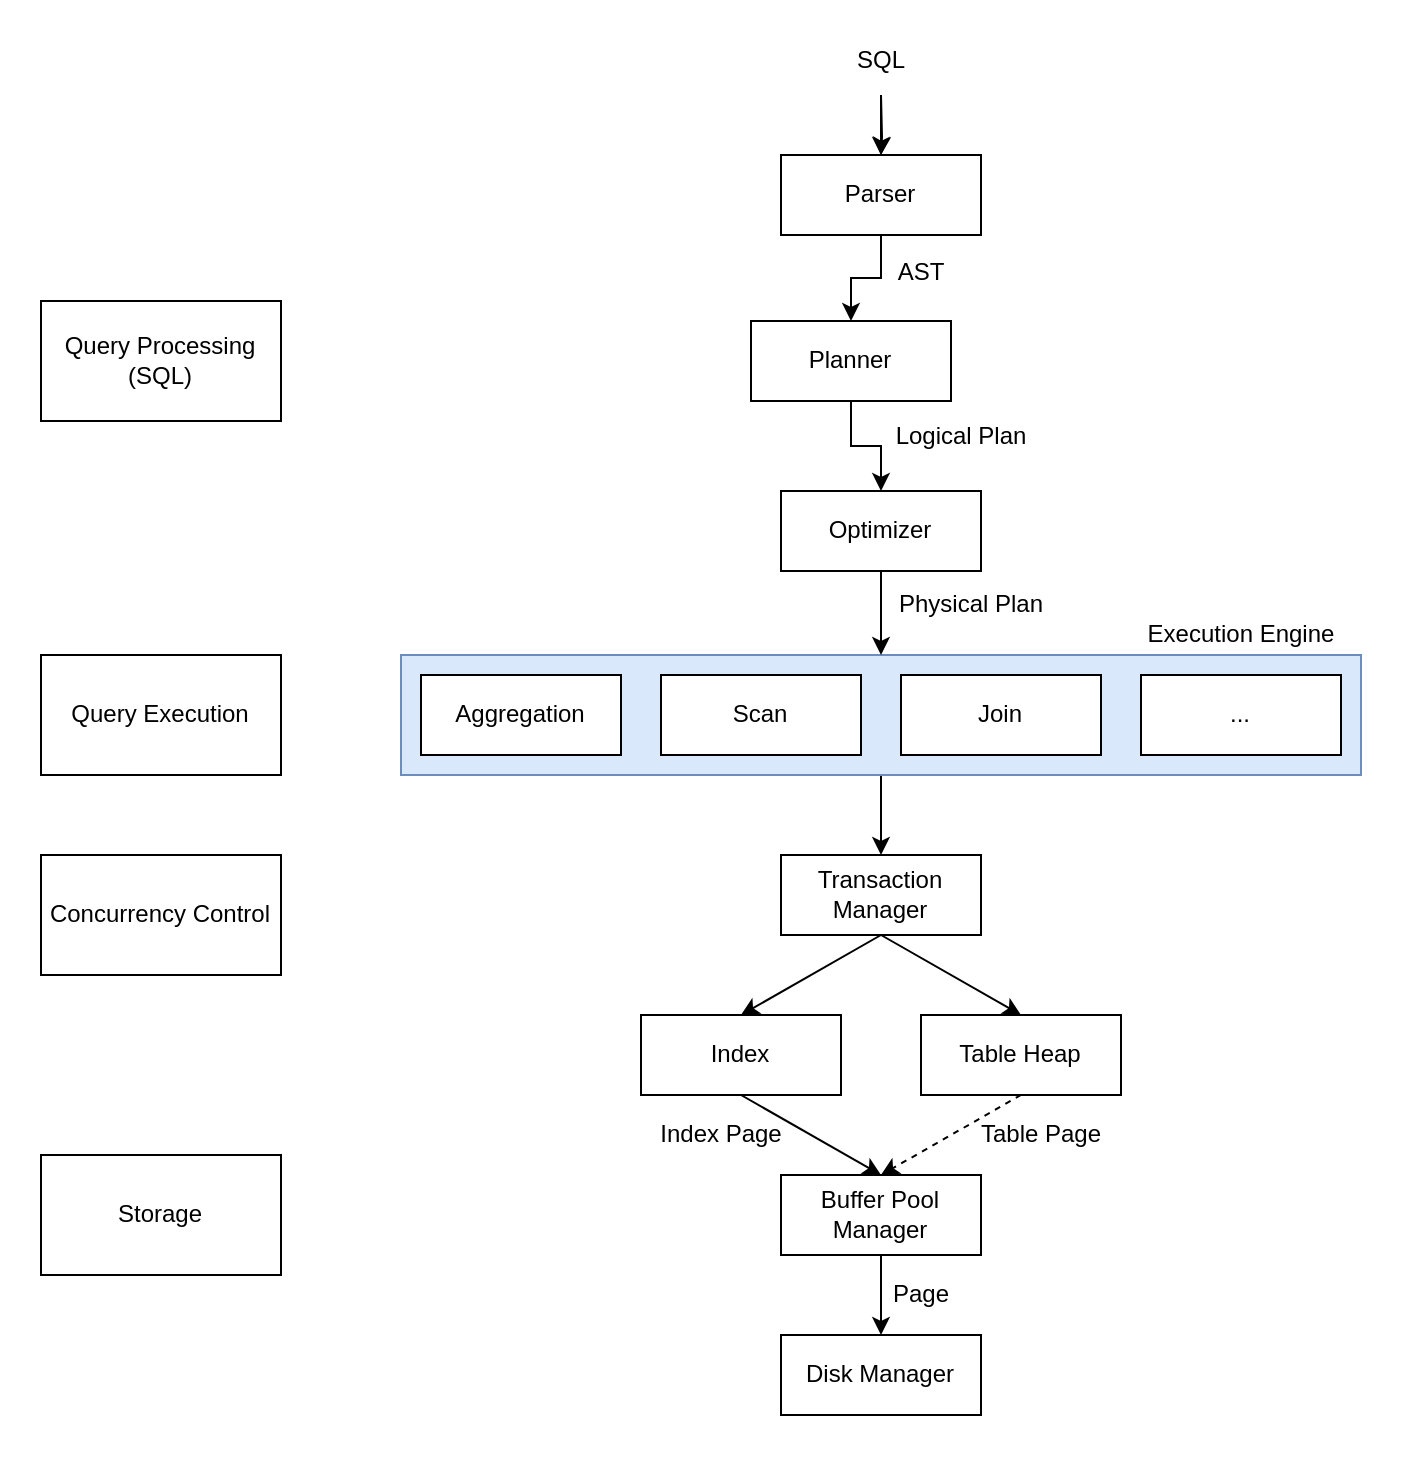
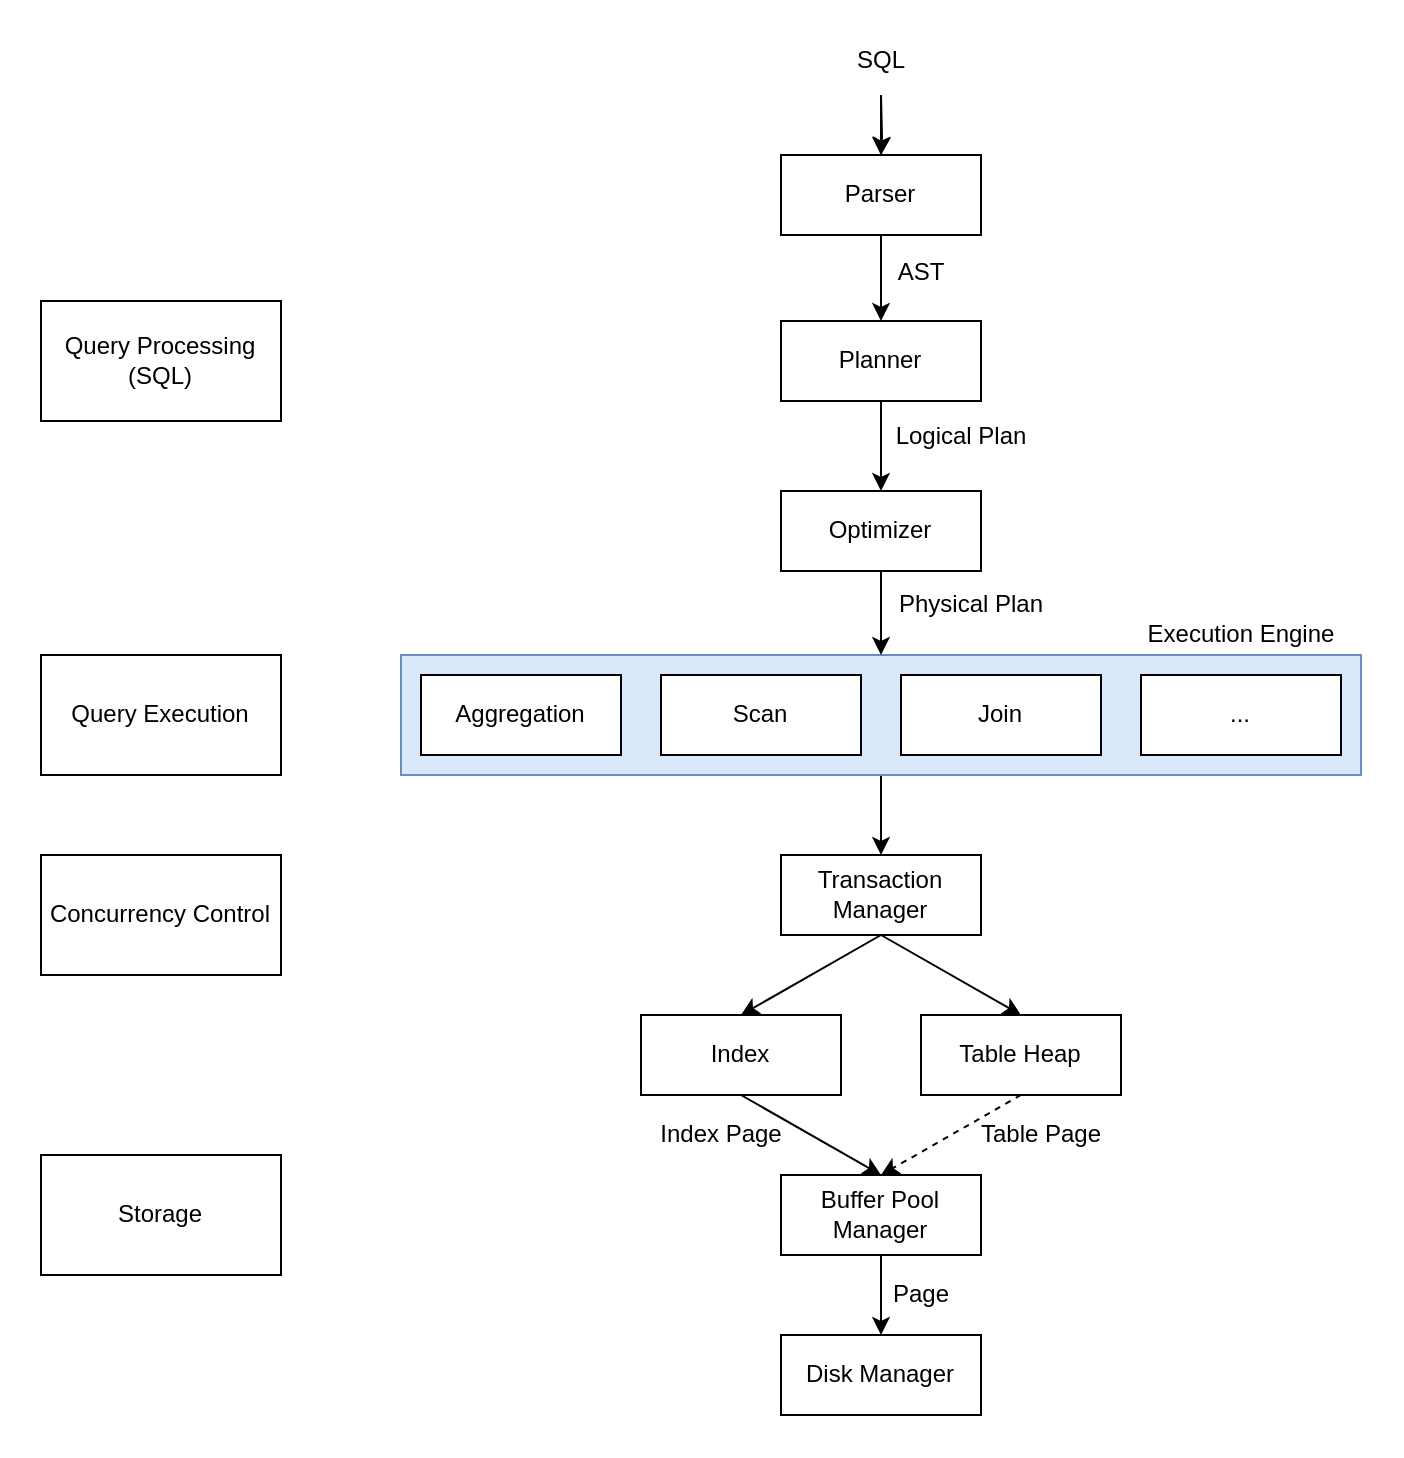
node "Planner": moved (851, 361) -> (881, 361)
